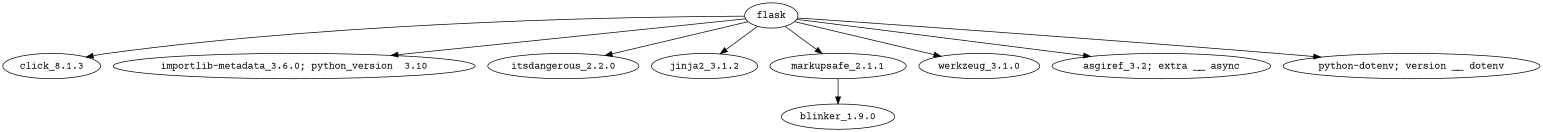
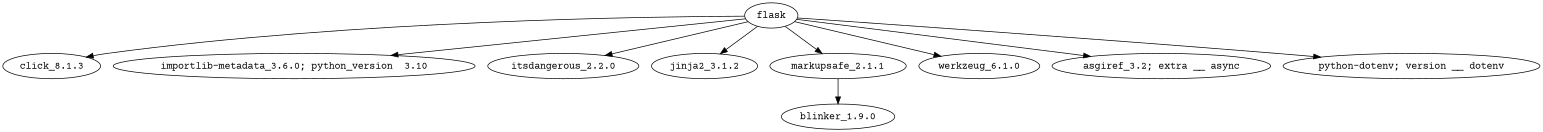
node "werkzeug_3.1.0": label "werkzeug_3.1.0" -> "werkzeug_6.1.0"
